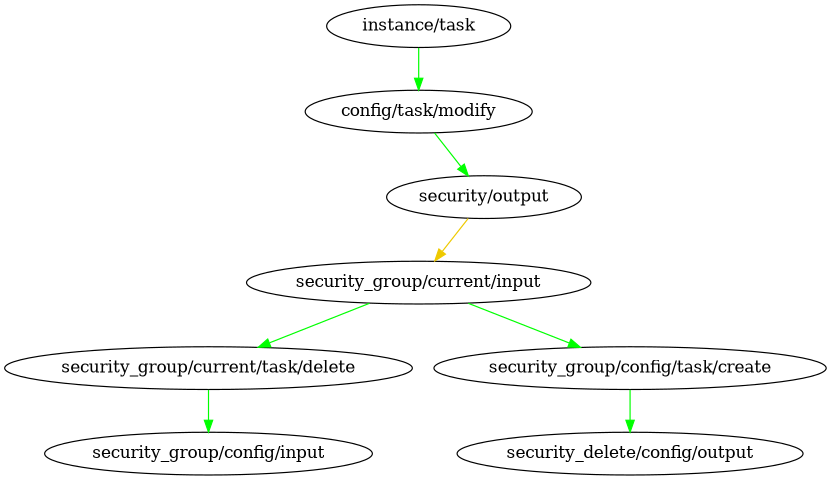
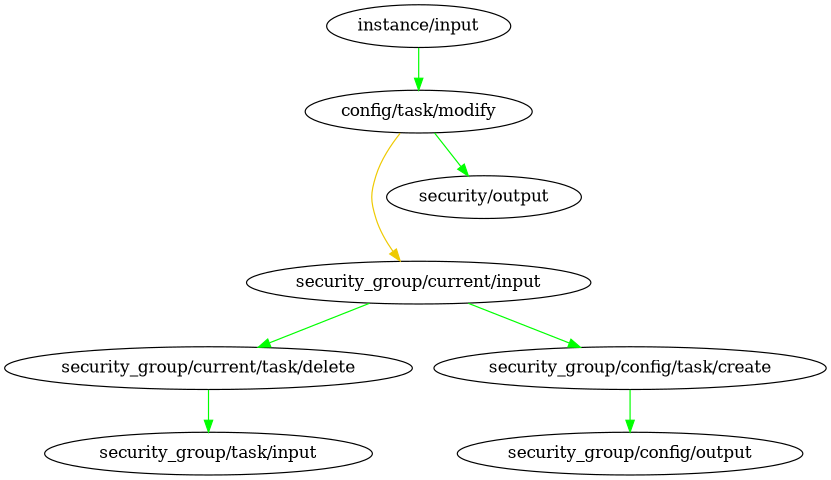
node "instance/task": label "instance/task" -> "instance/input"
edge "security/output" -> "security_group/current/input": now "config/task/modify" -> "security_group/current/input"
node "security_group/config/input": label "security_group/config/input" -> "security_group/task/input"
node "security_delete/config/output": label "security_delete/config/output" -> "security_group/config/output"
